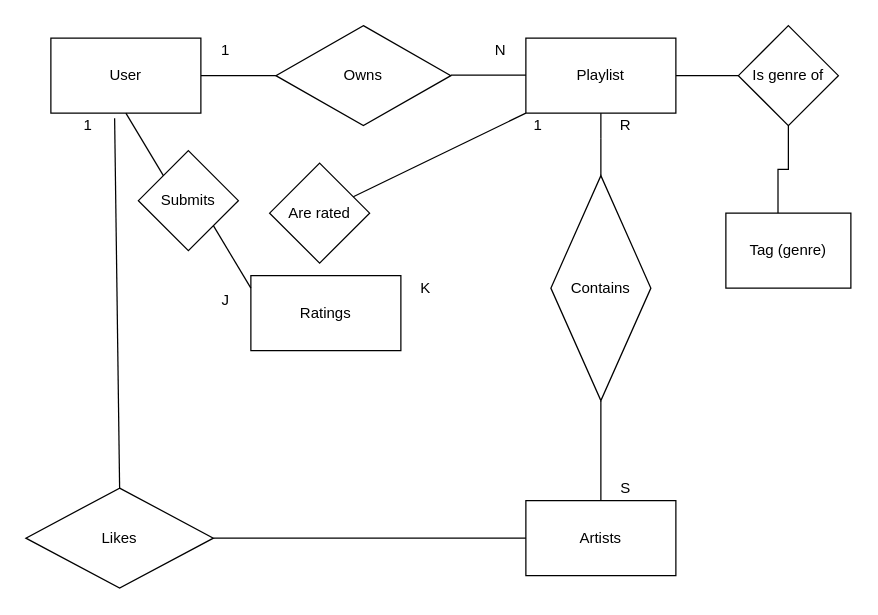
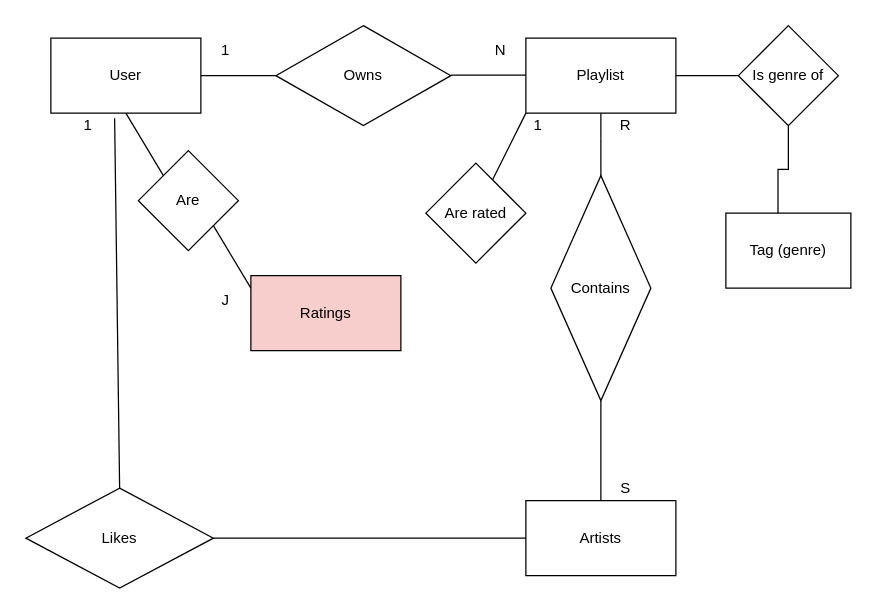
node "Submits": label "Submits" -> "Are"
node "Are rated": moved (319, 213) -> (476, 213)
node "K": removed
node "Ratings": fillcolor #ffffff -> #f8cecc
